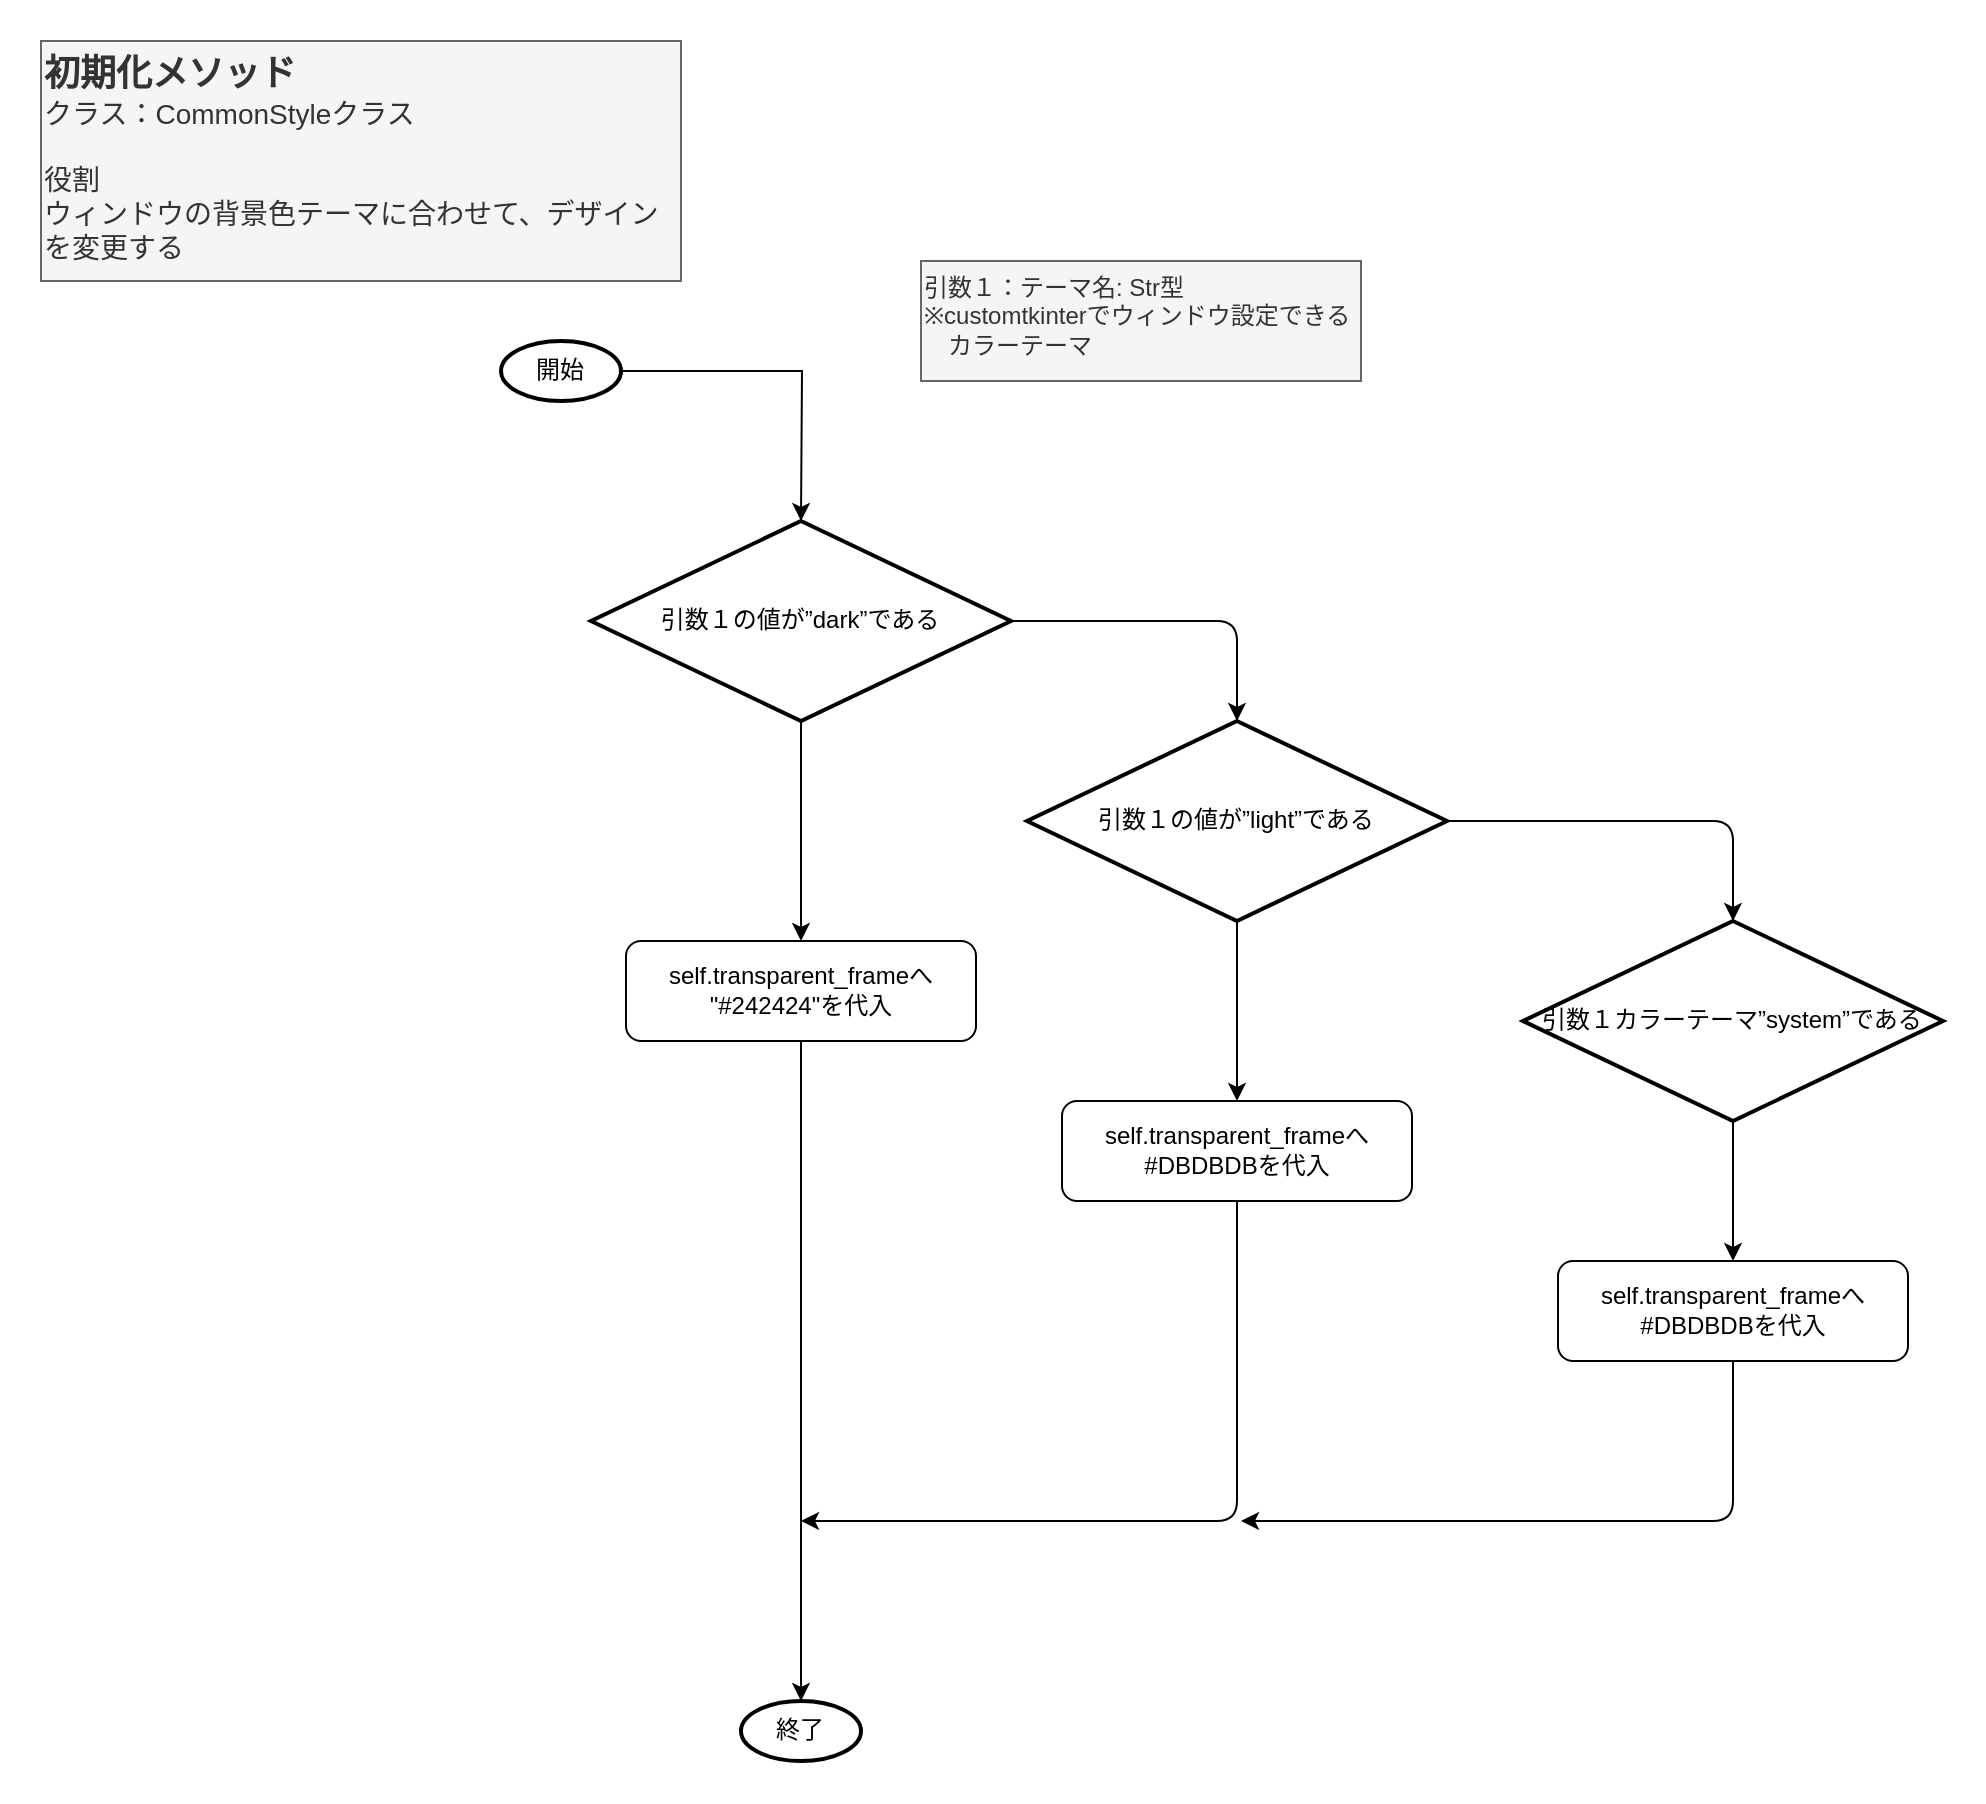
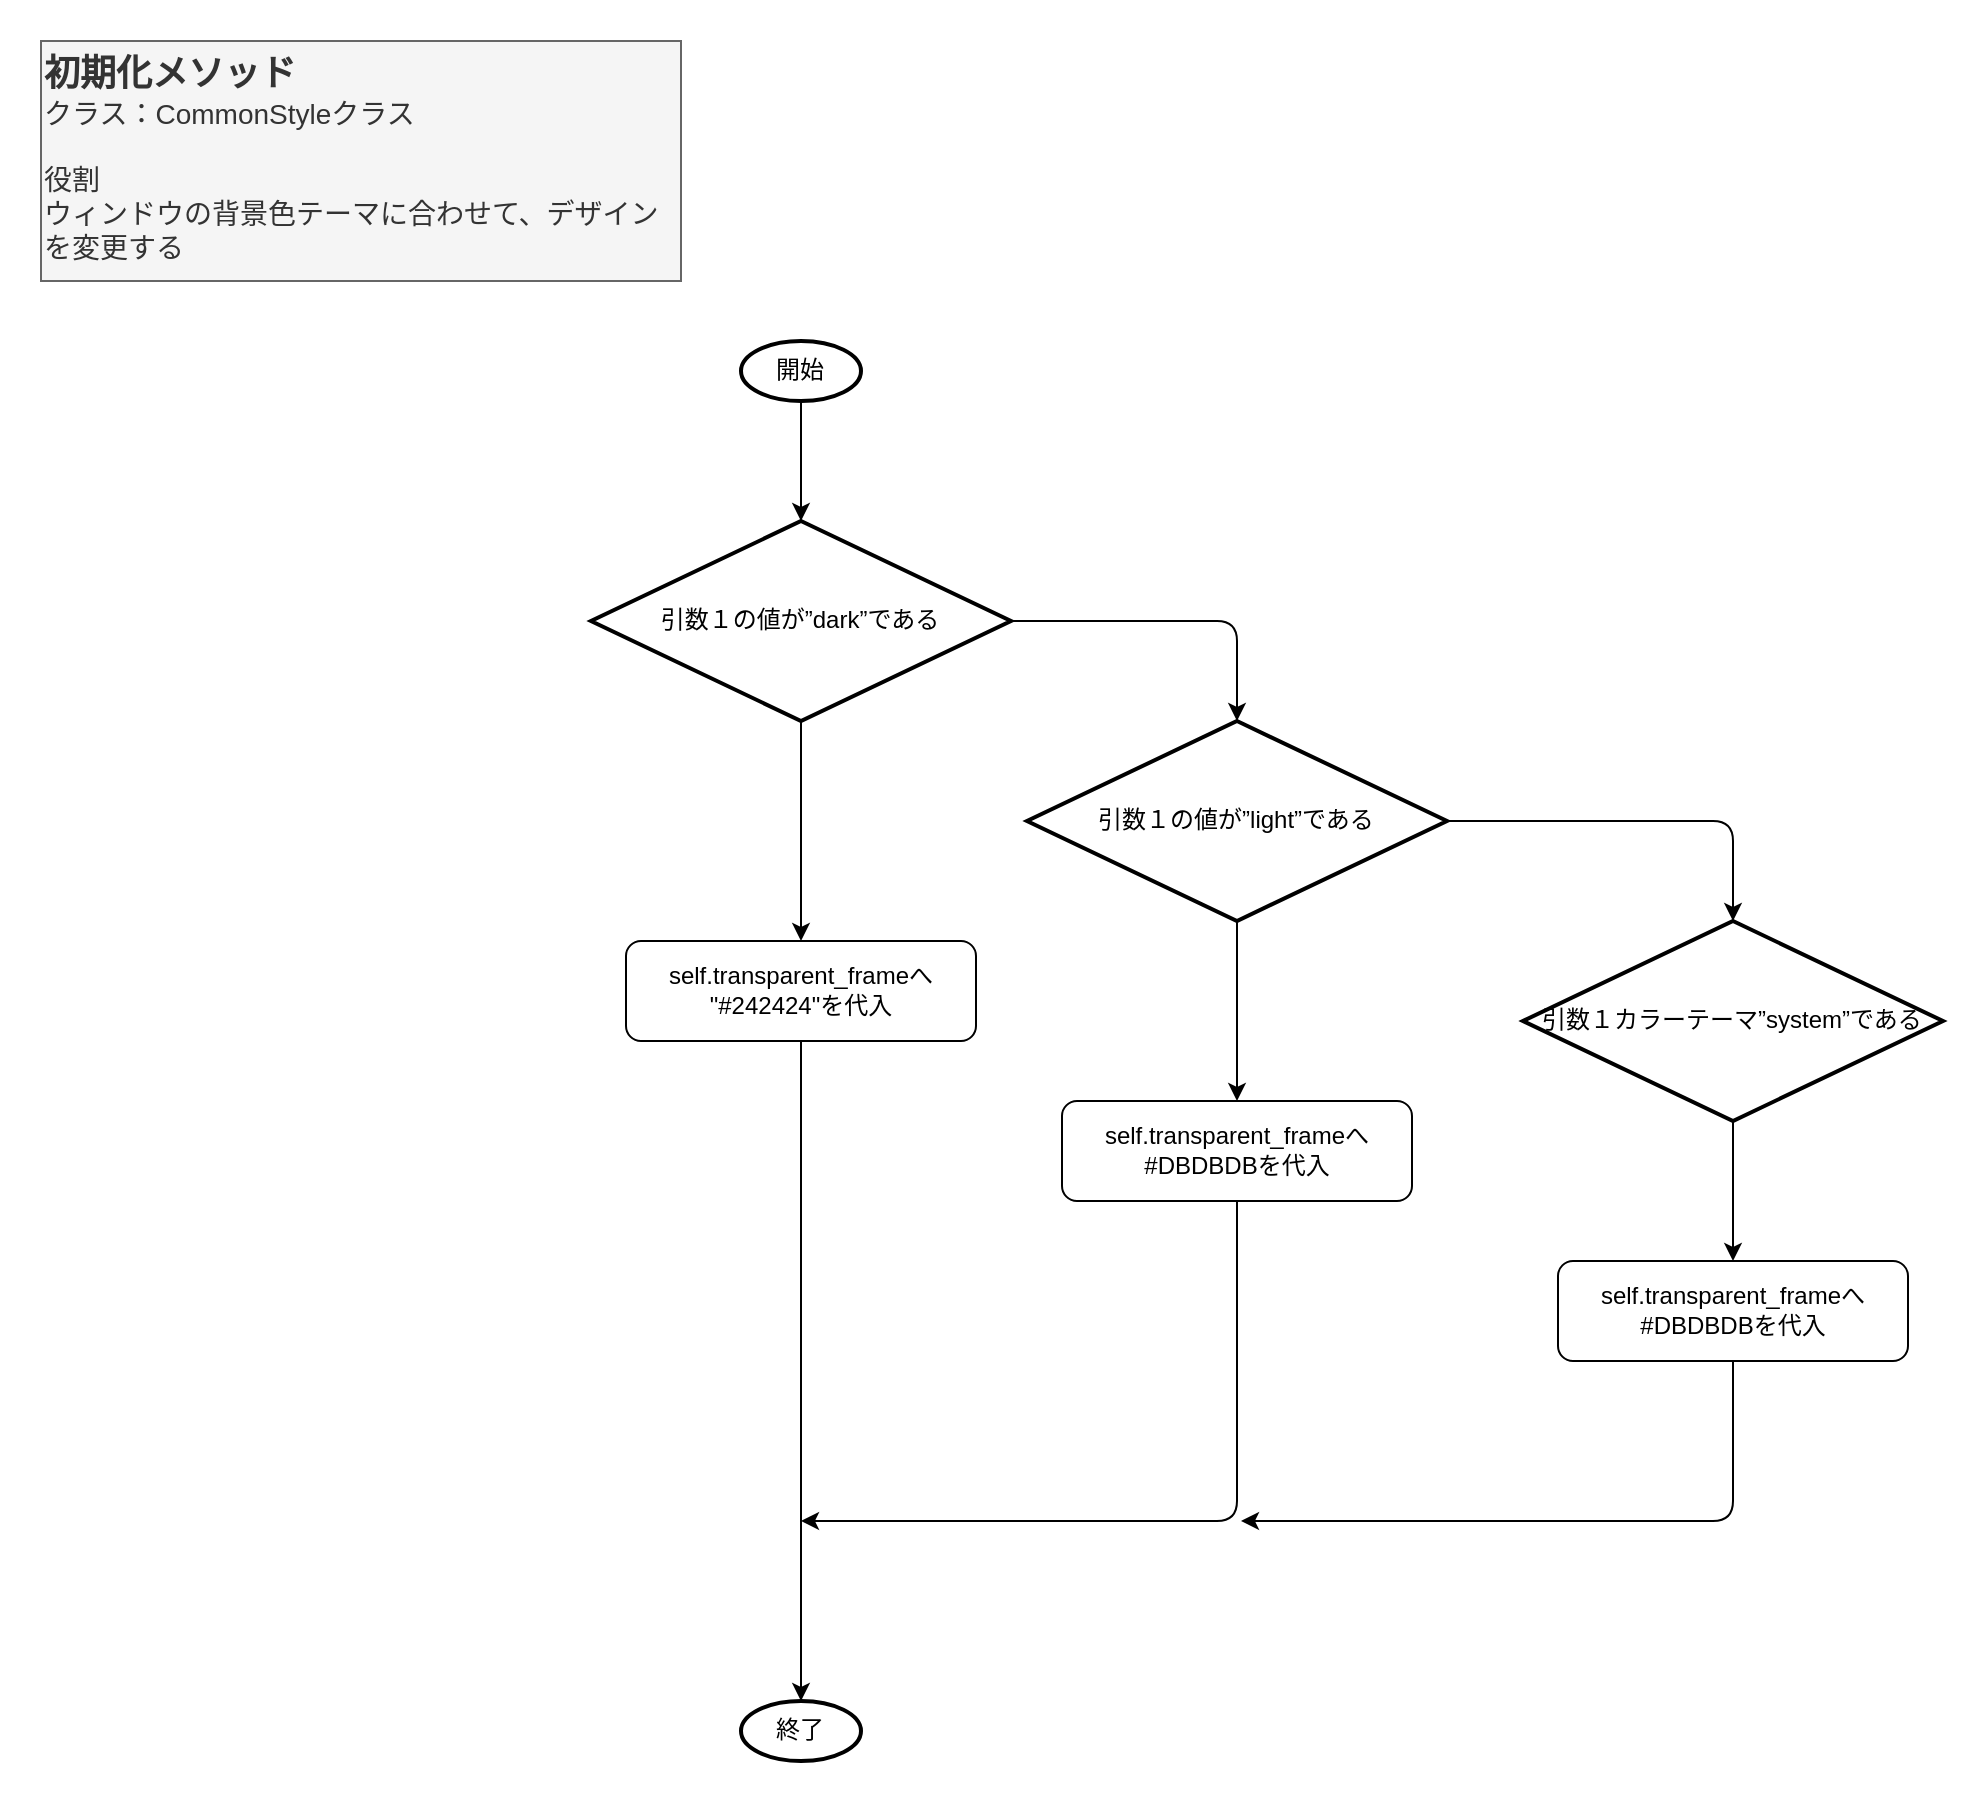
node "引数１：テーマ名: Str型 ※customtkinterでウィンドウ設定できる カラーテーマ": removed
node "開始": moved (561, 371) -> (801, 371)
